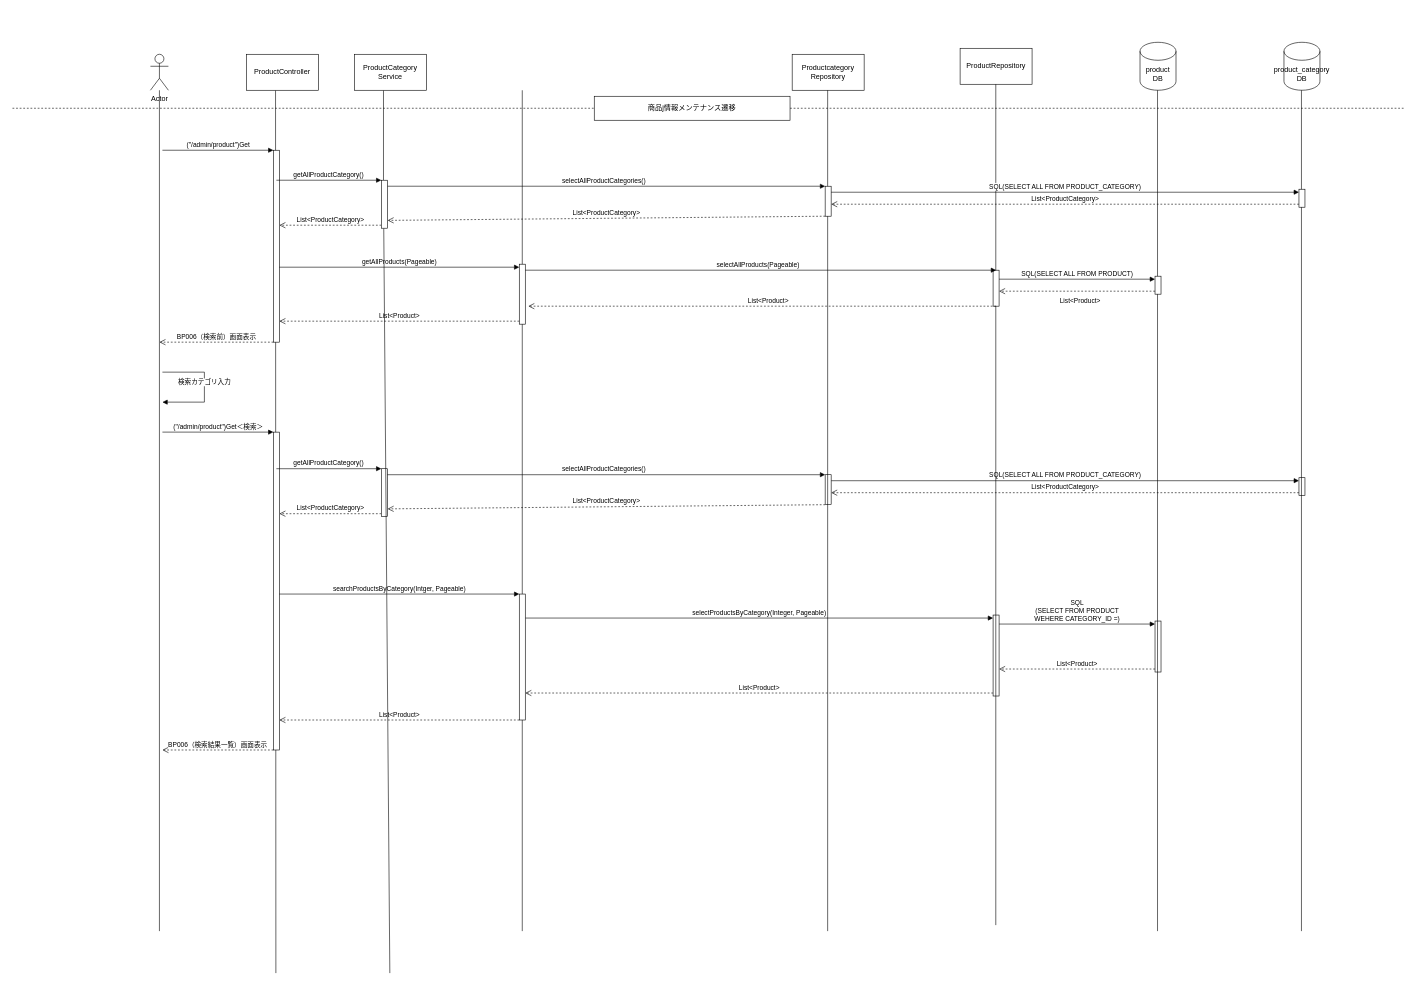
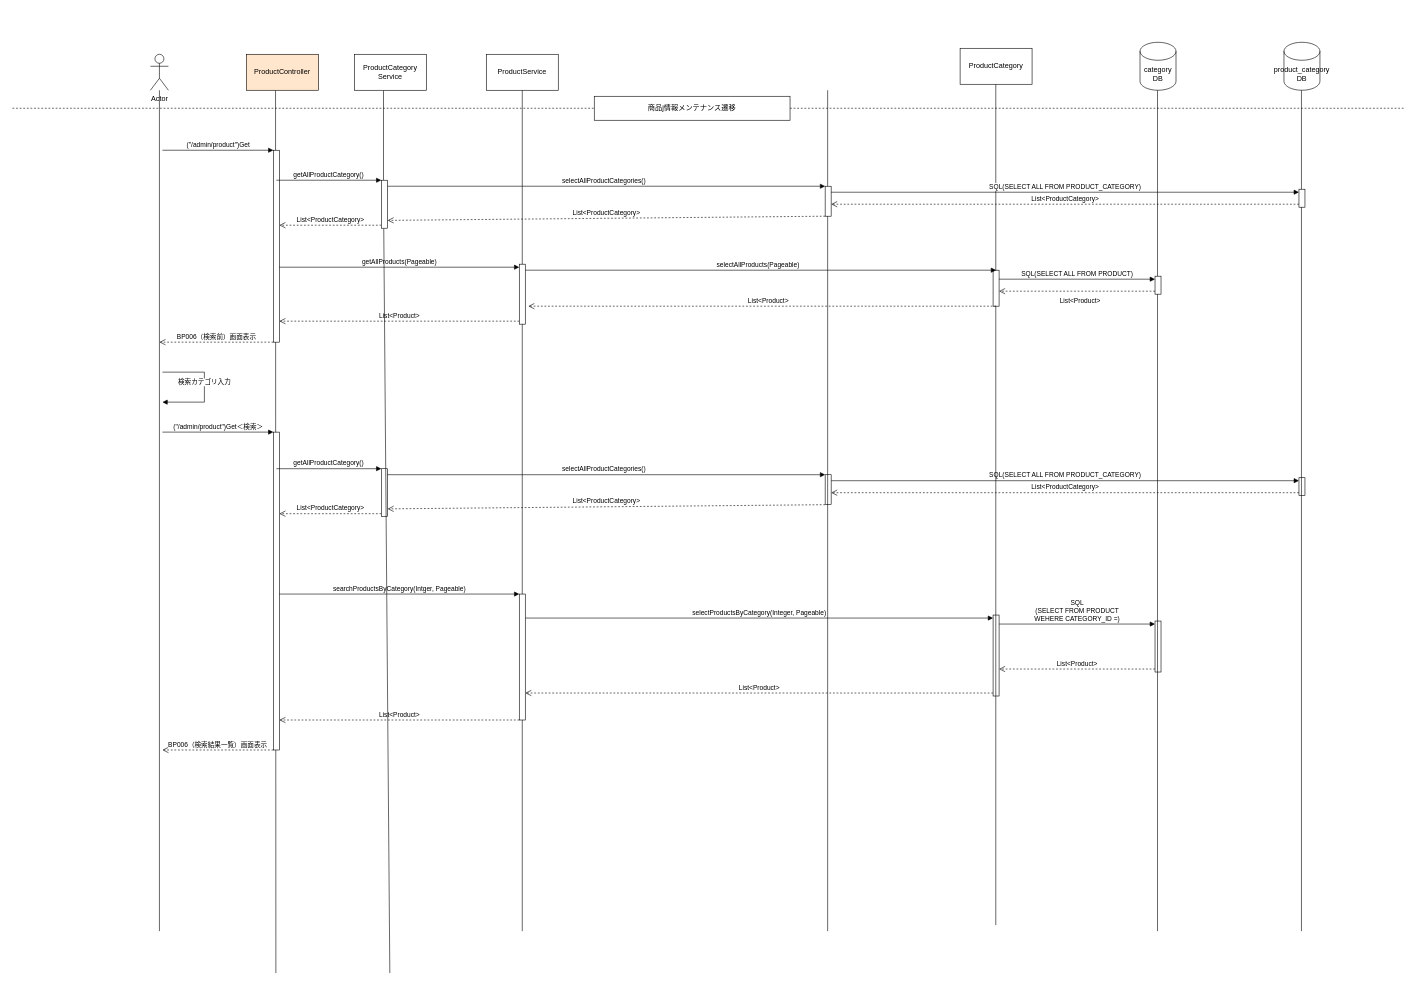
node "ProductRepository": label "ProductRepository" -> "ProductCategory"
node "ProductController": fillcolor #ffffff -> #ffe6cc
node "ProductService": added
node "Productcategory Repository": removed
node "product DB": label "product DB" -> "category DB"
